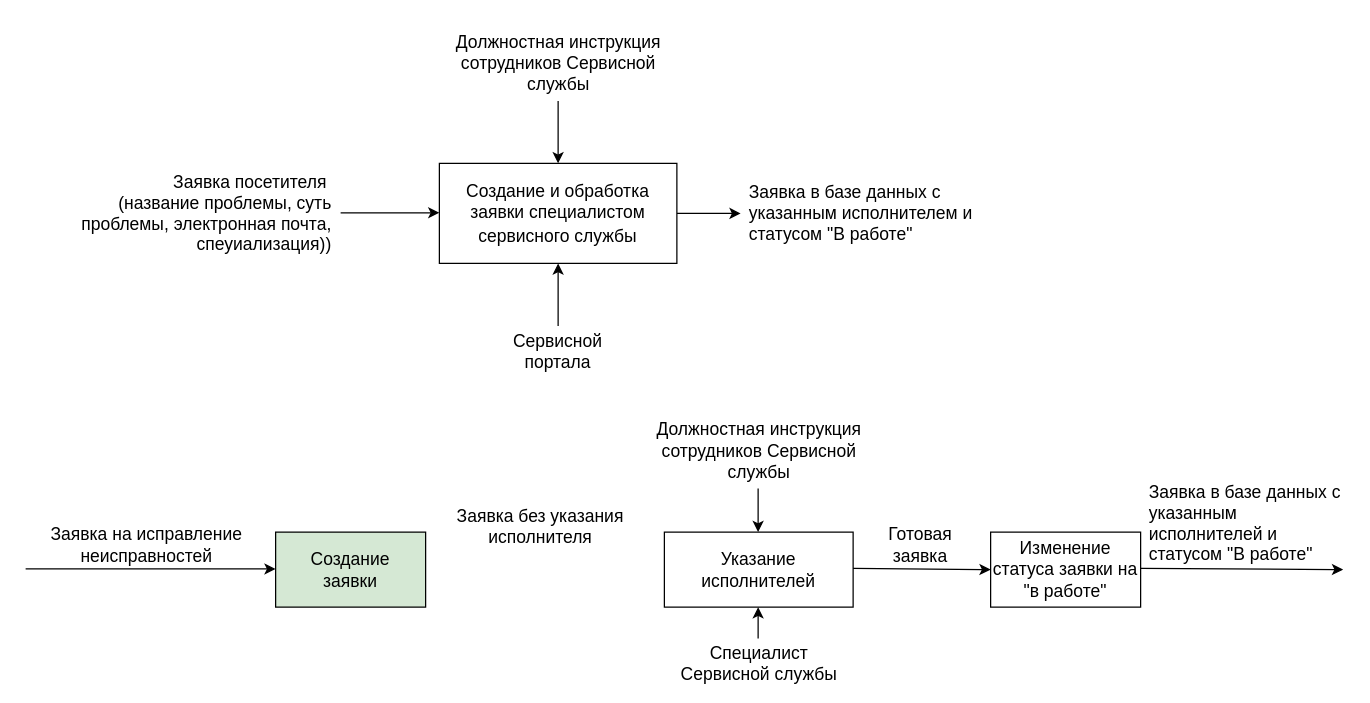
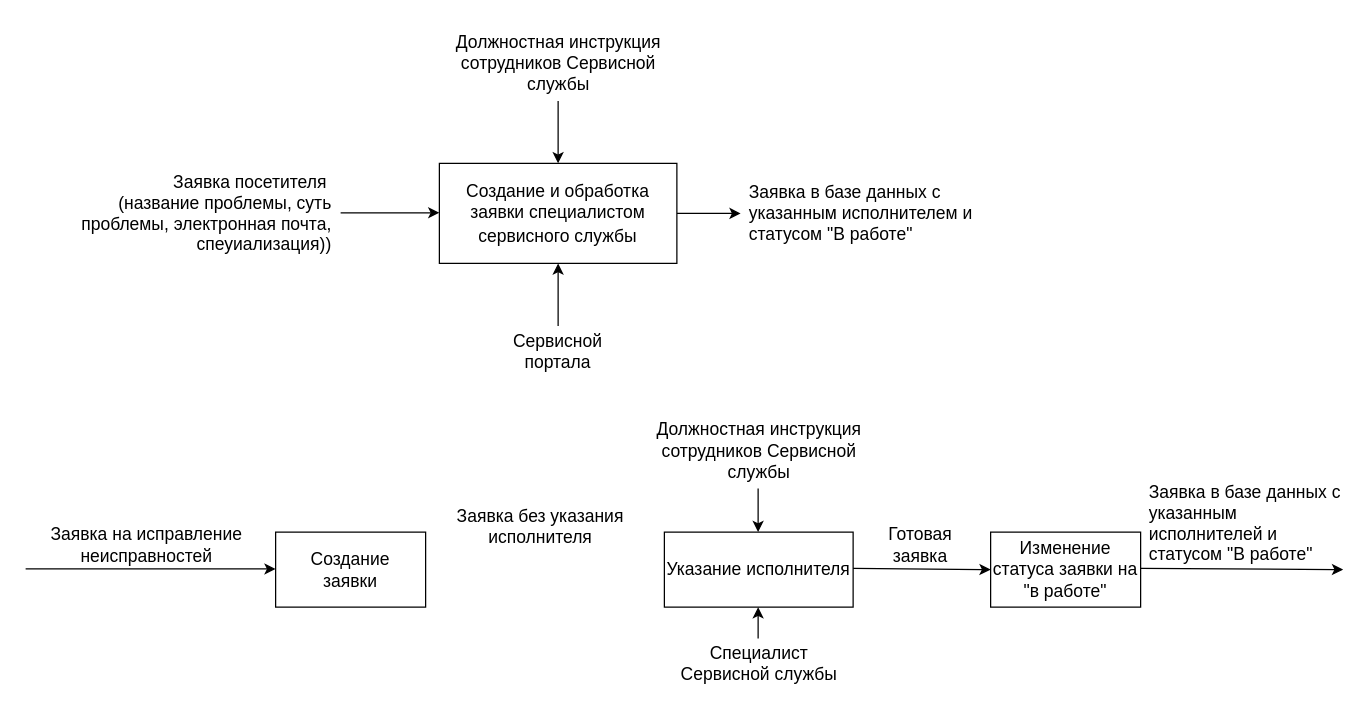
node "Созданиезаявки": fillcolor #d5e8d4 -> #ffffff
node "Указание исполнителей": label "Указание исполнителей" -> "Указание исполнителя"
